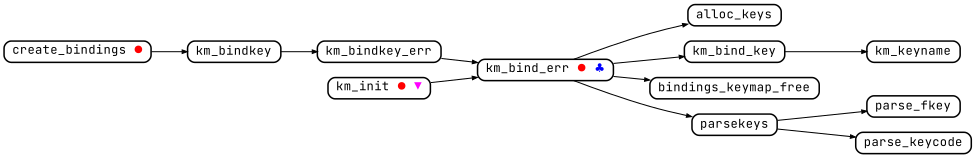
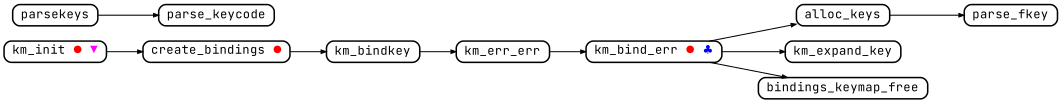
node "km_bindkey_err": label "km_bindkey_err" -> "km_err_err"
node "km_bind_key": label "km_bind_key" -> "km_expand_key"
node "km_keyname": removed
edge "km_init" -> "km_bind_err": now "km_init" -> "create_bindings"
edge "km_bind_err" -> "parsekeys": removed
edge "parsekeys" -> "parse_fkey": now "alloc_keys" -> "parse_fkey"
